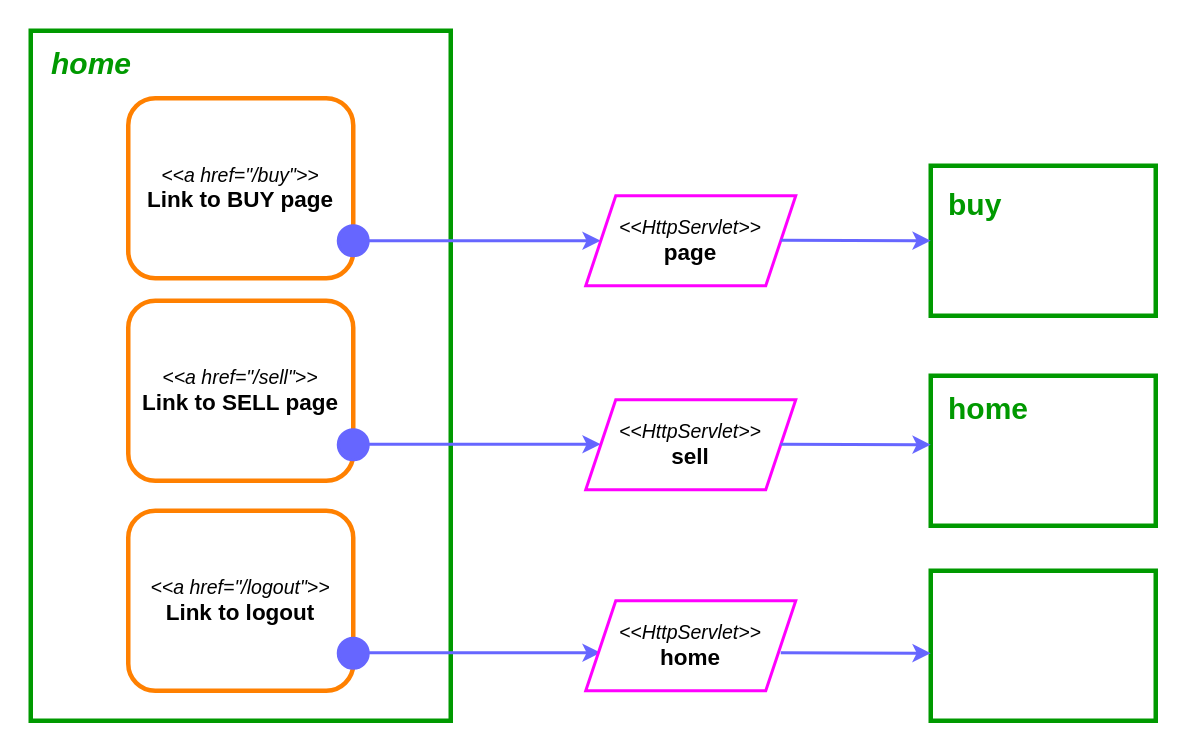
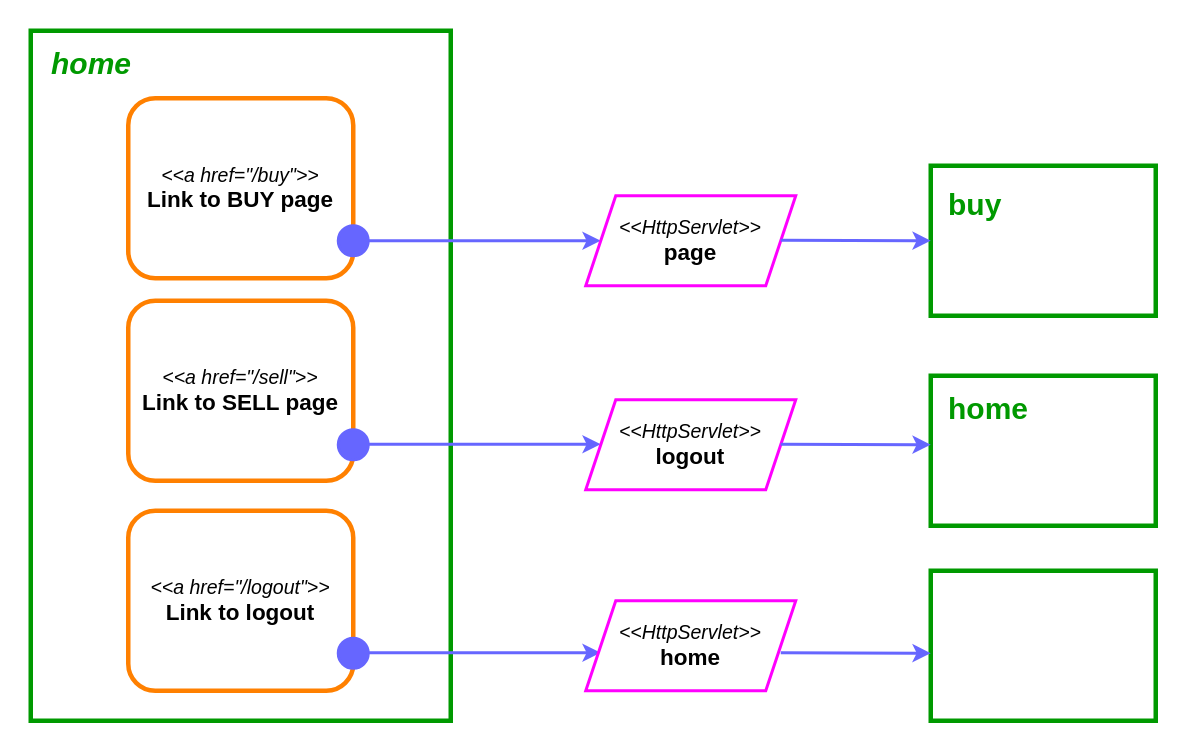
node "<<HttpServlet>> sell": label "<<HttpServlet>> sell" -> "<<HttpServlet>> logout"
